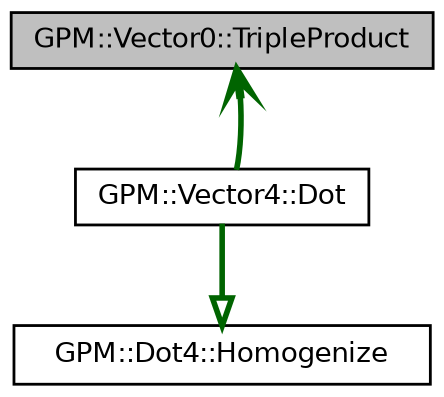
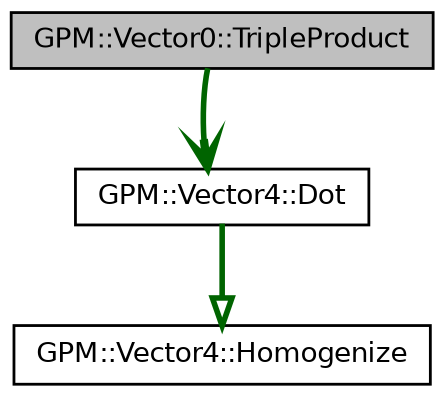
edge "GPM::Vector4::Dot" -> "GPM::Vector0::TripleProduct": reversed
node "GPM::Dot4::Homogenize": label "GPM::Dot4::Homogenize" -> "GPM::Vector4::Homogenize"
